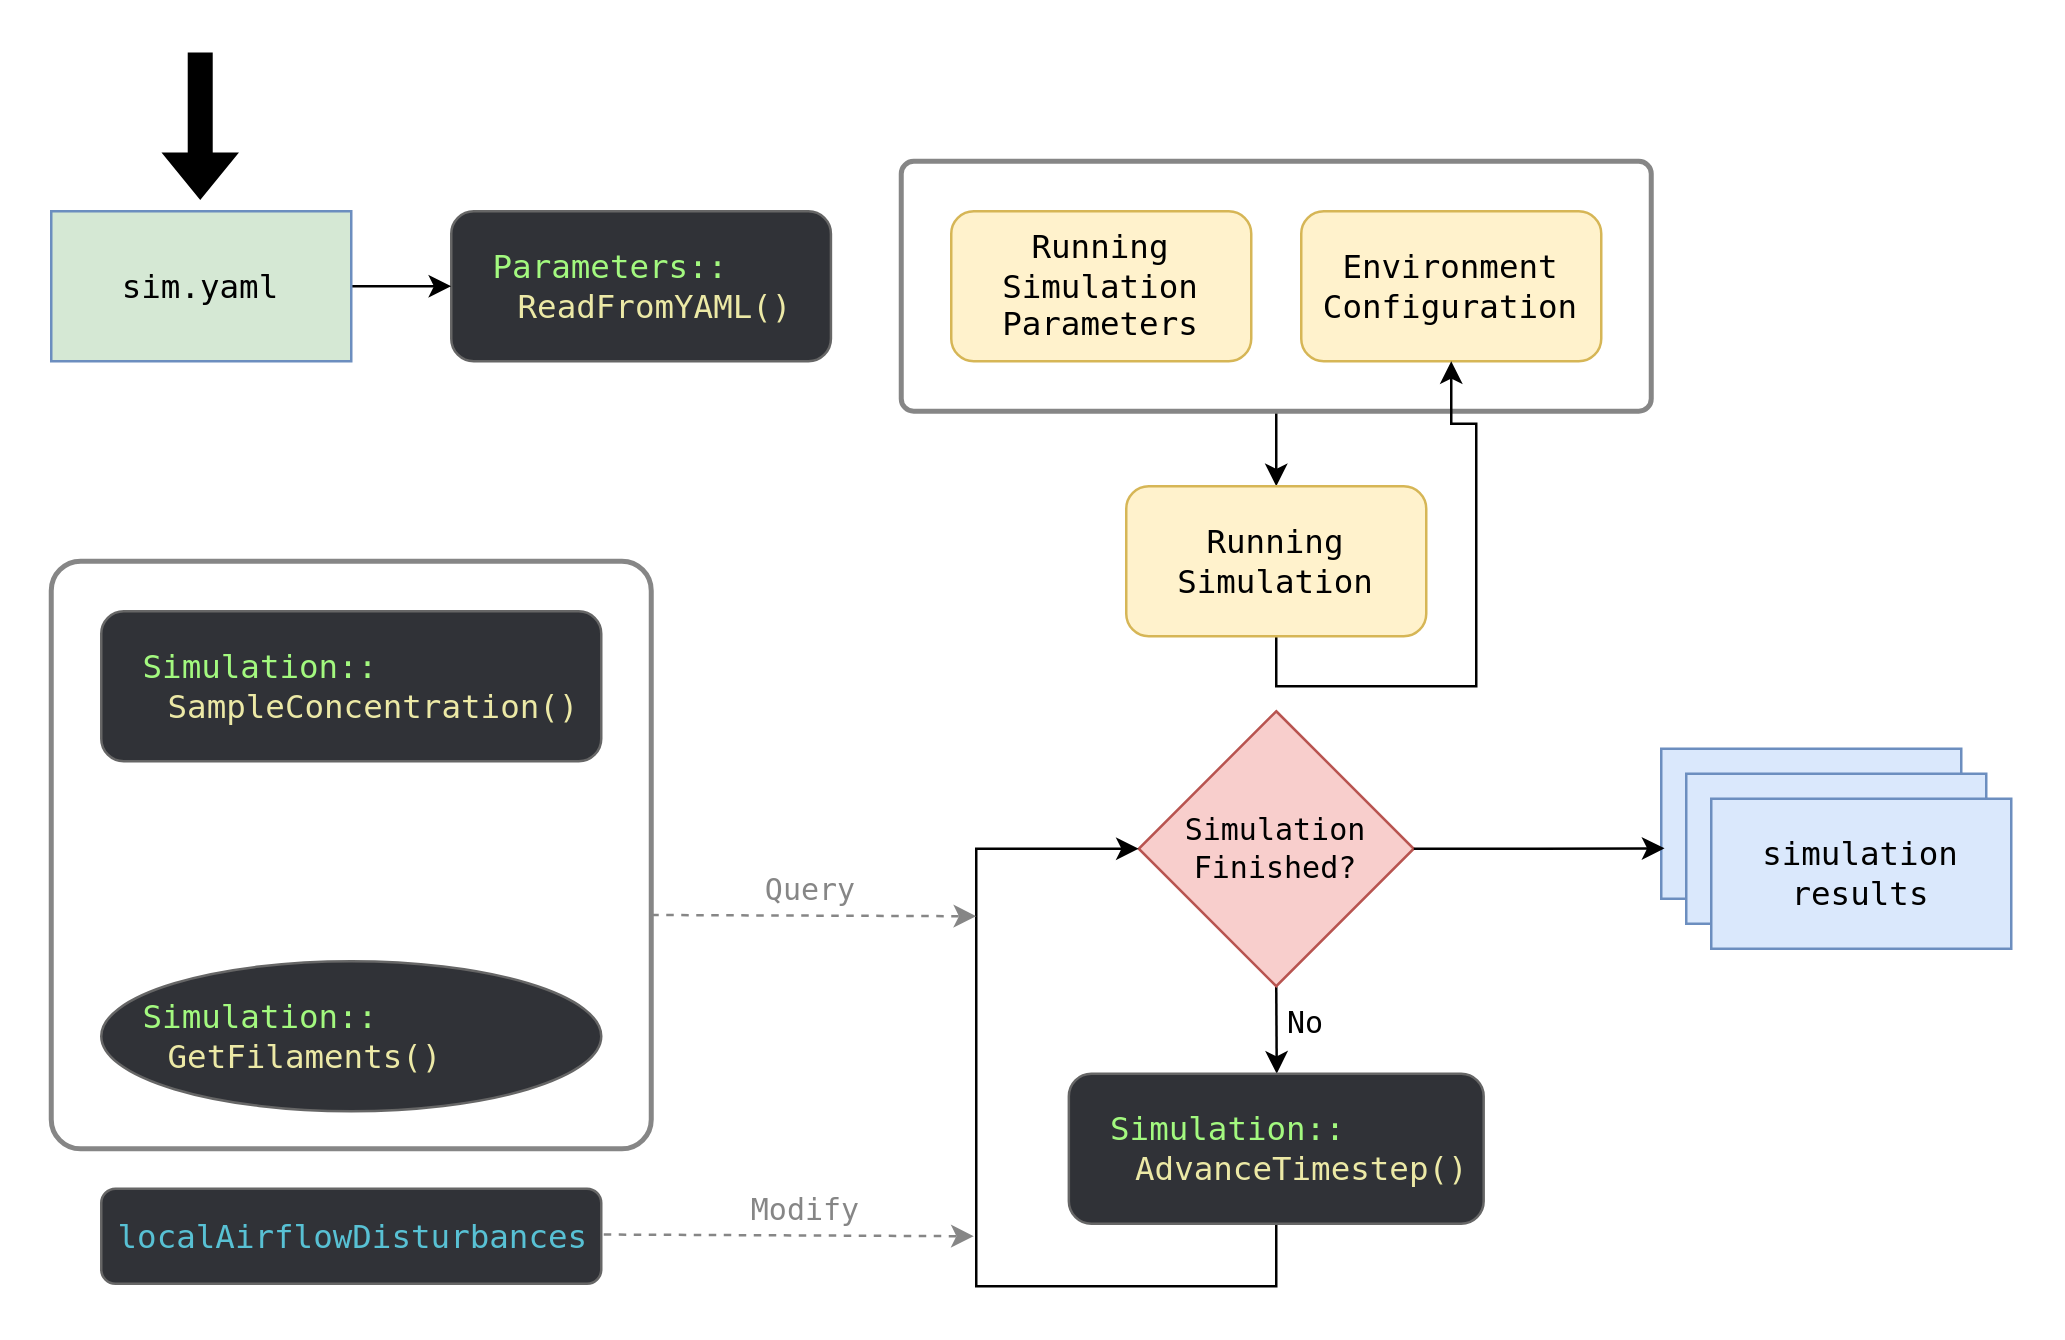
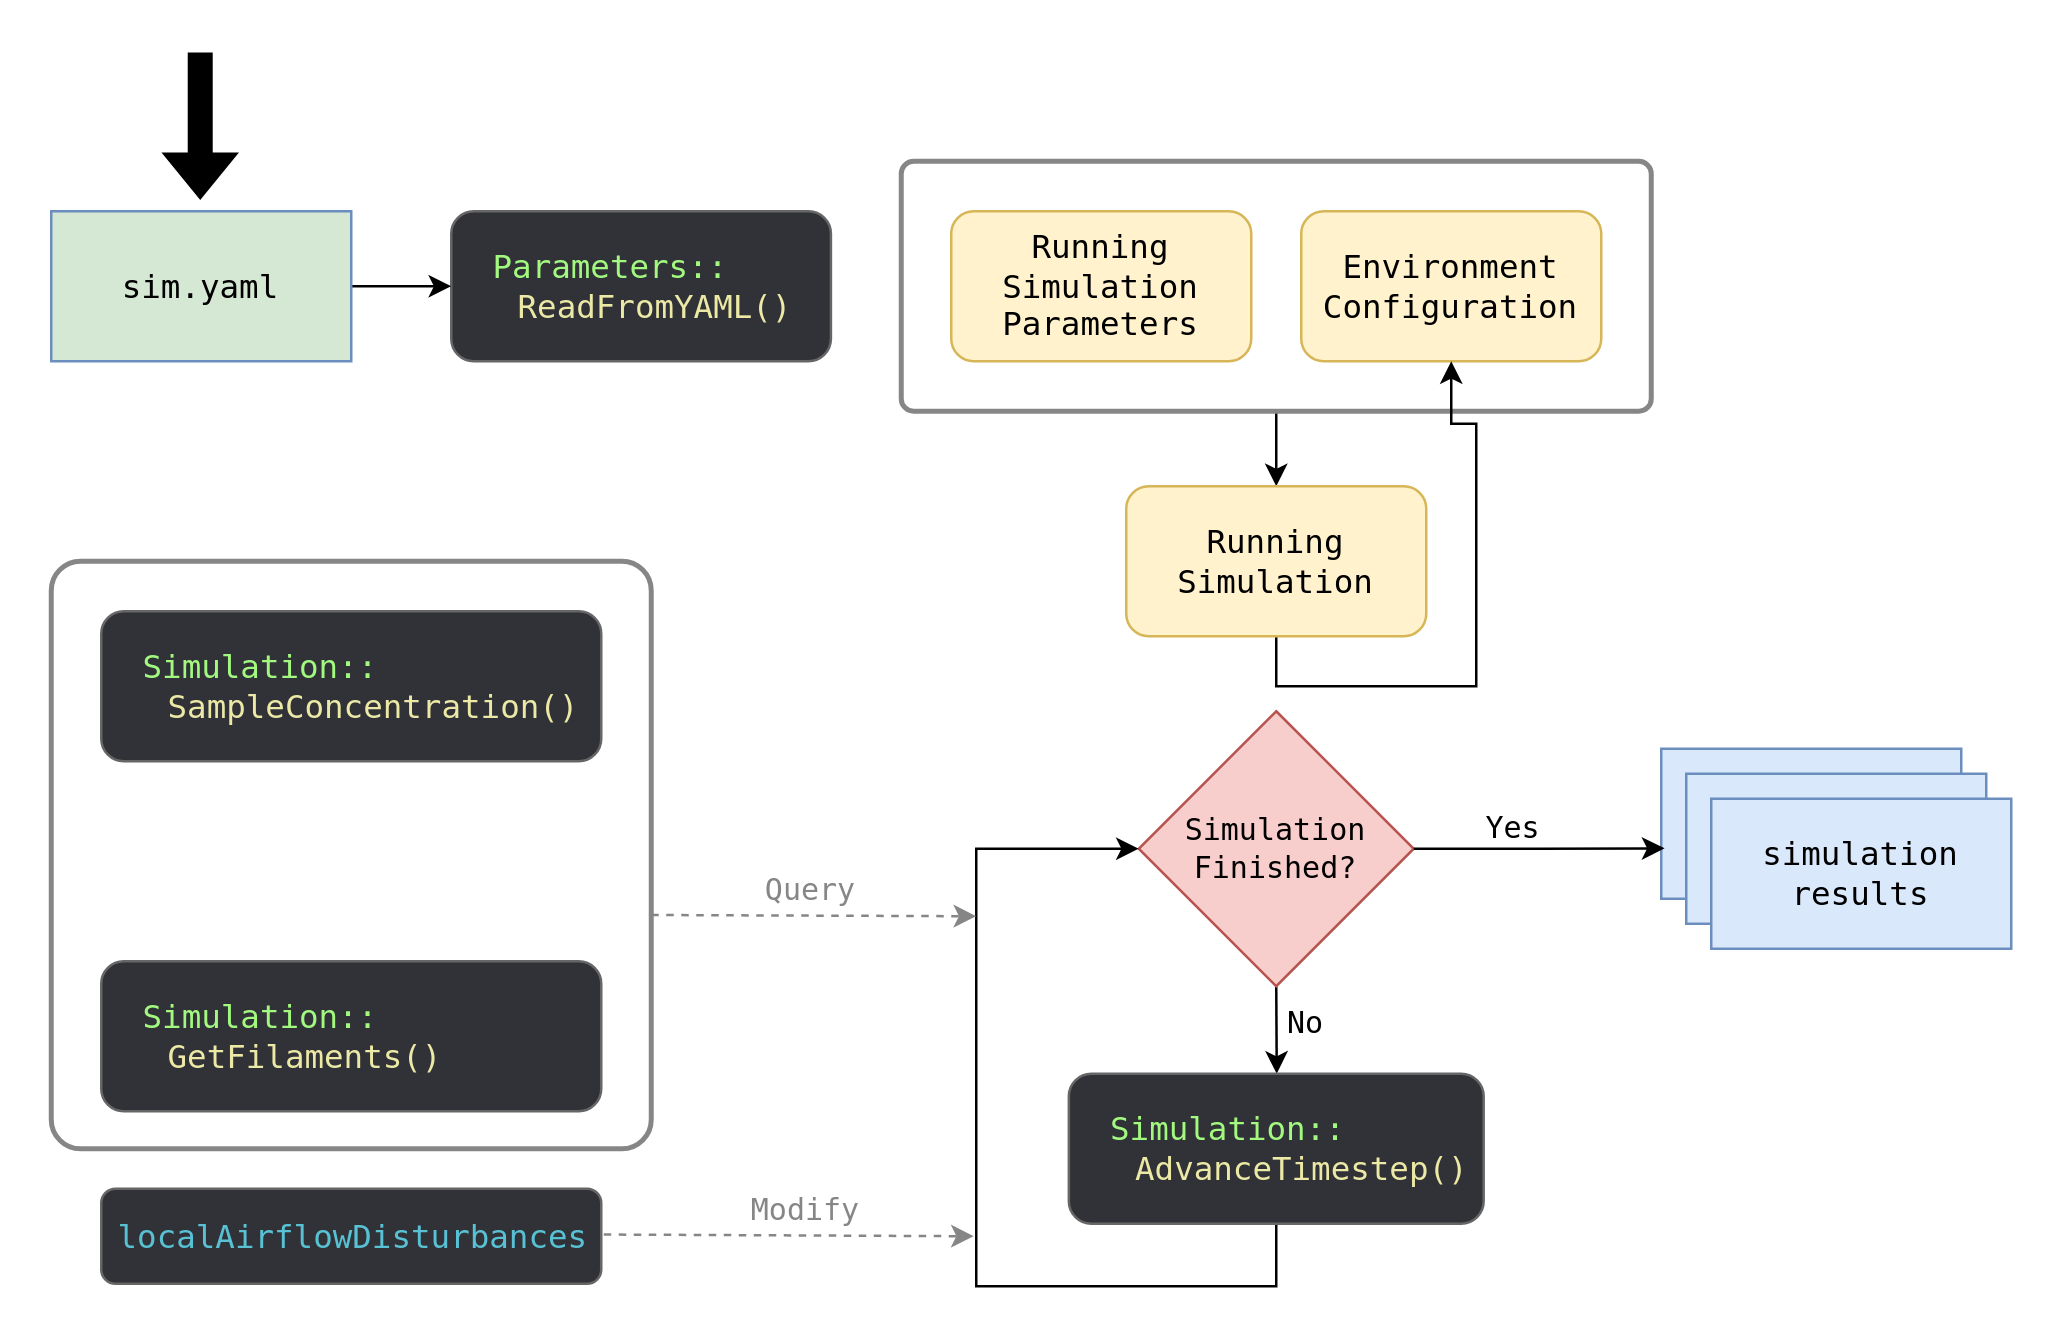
node "Yes": added
node "Simulation:: GetFilaments()": shape ellipse -> rounded rectangle
